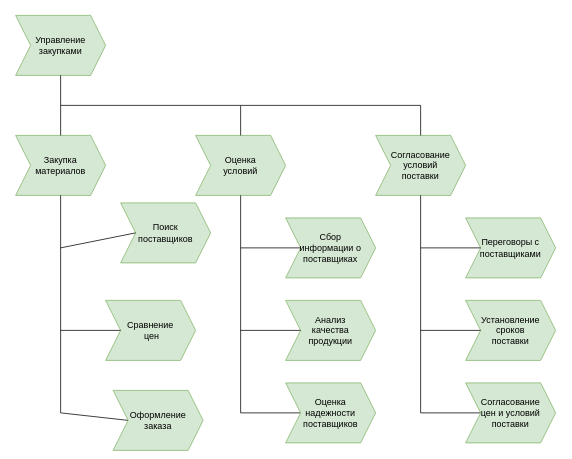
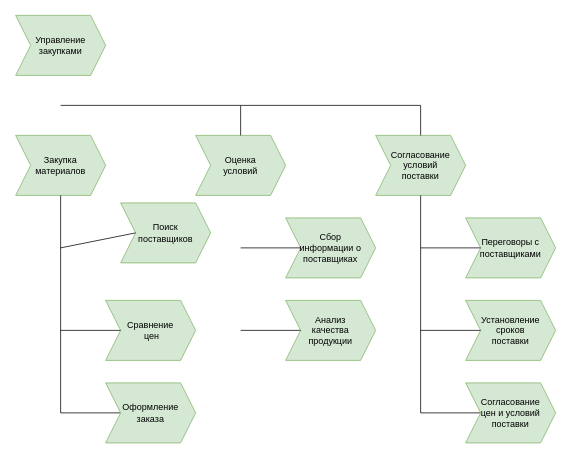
edge "Управление закупками" -- "Закупка материалов": removed
edge "Оценка условий" -- "Оценка надежности поставщиков": removed
node "Оценка надежности поставщиков": removed
node "Оформление заказа": moved (158, 420) -> (150, 413)
